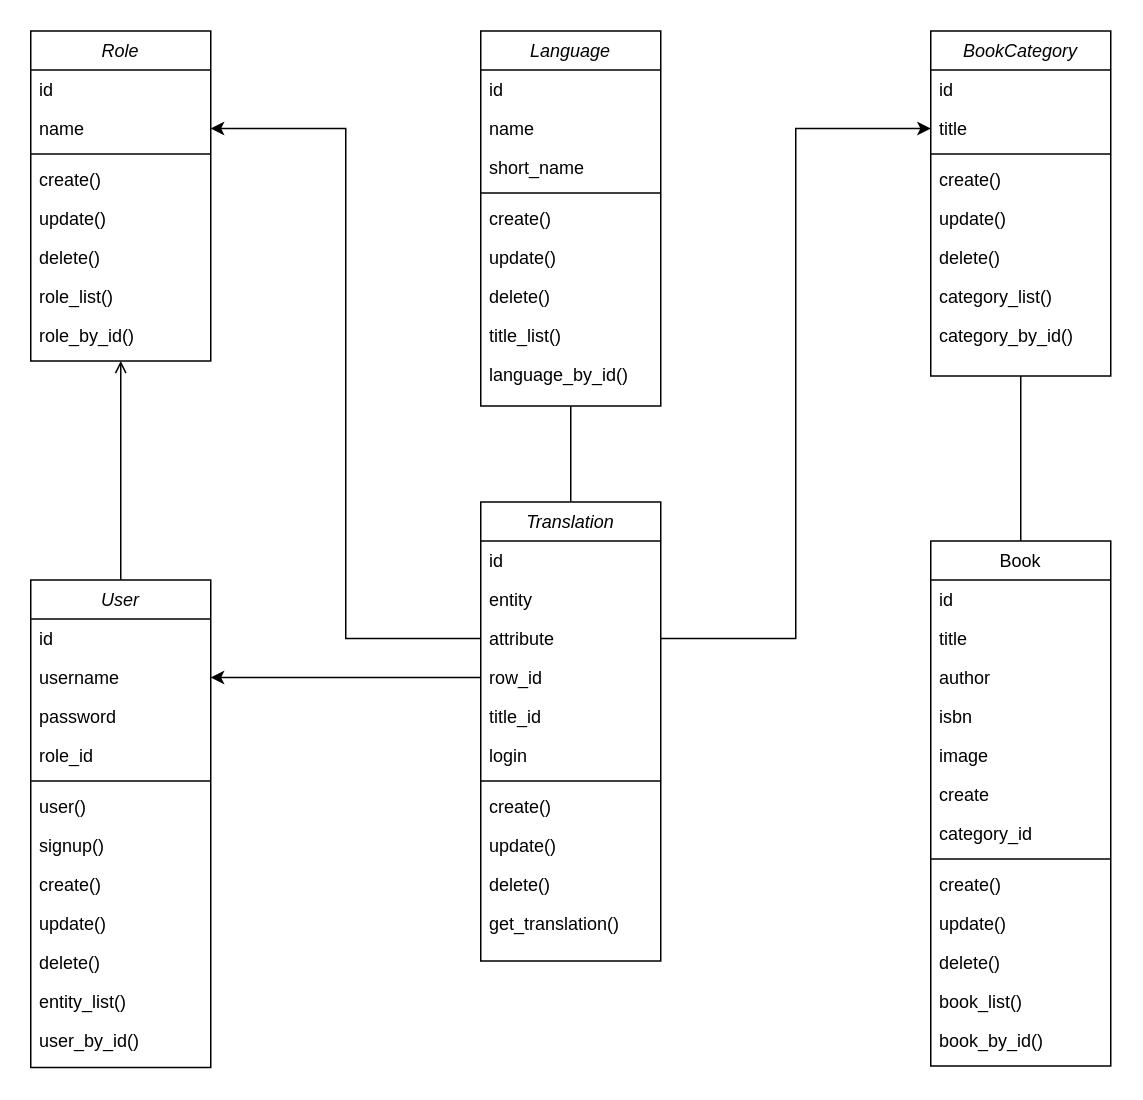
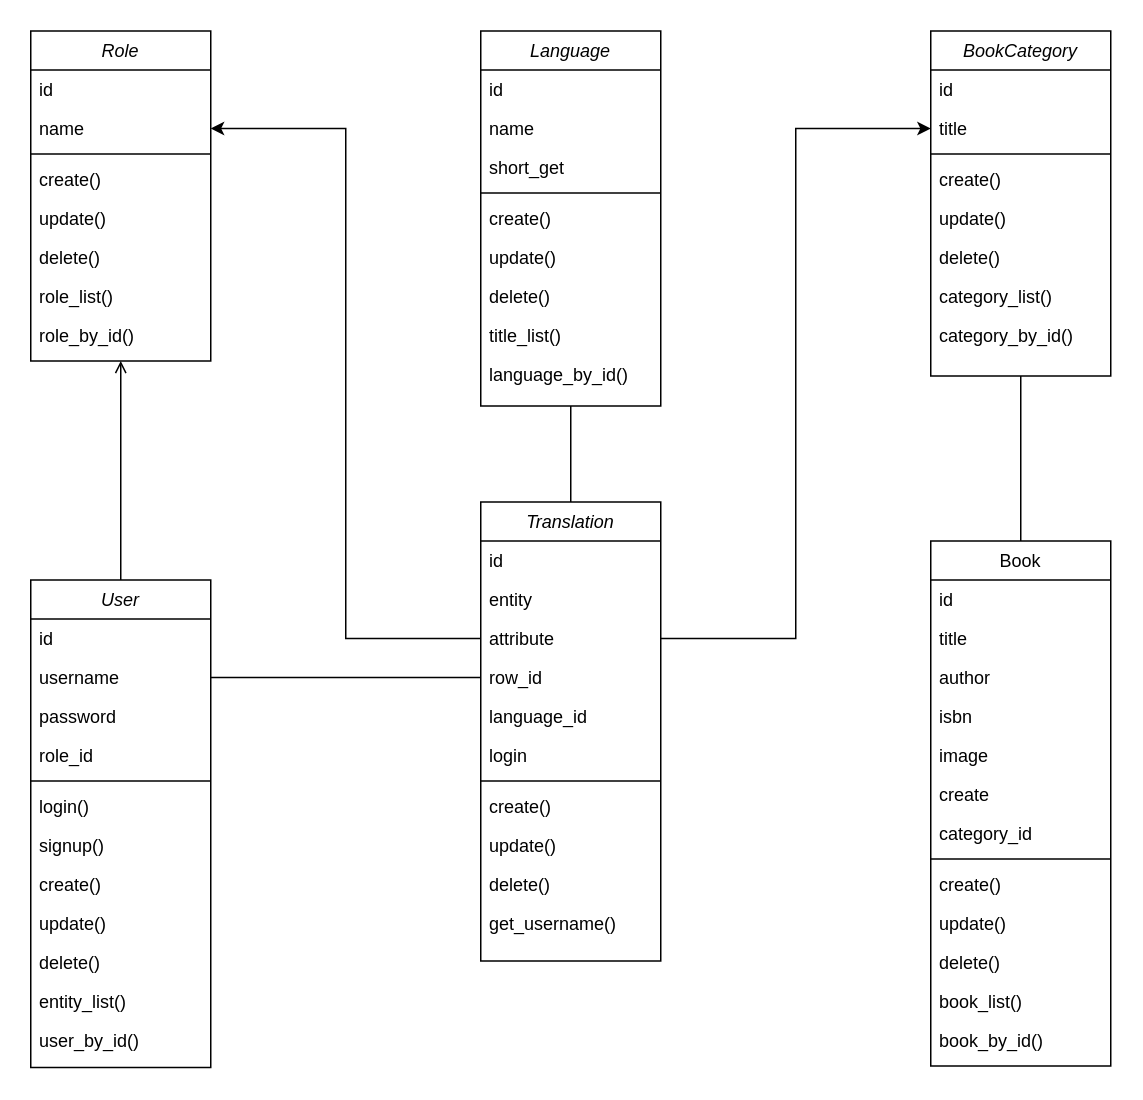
node "short_name": label "short_name" -> "short_get"
edge "row_id" -> "username": arrowhead classic -> none
node "title_id": label "title_id" -> "language_id"
node "user()": label "user()" -> "login()"
node "get_translation()": label "get_translation()" -> "get_username()"
